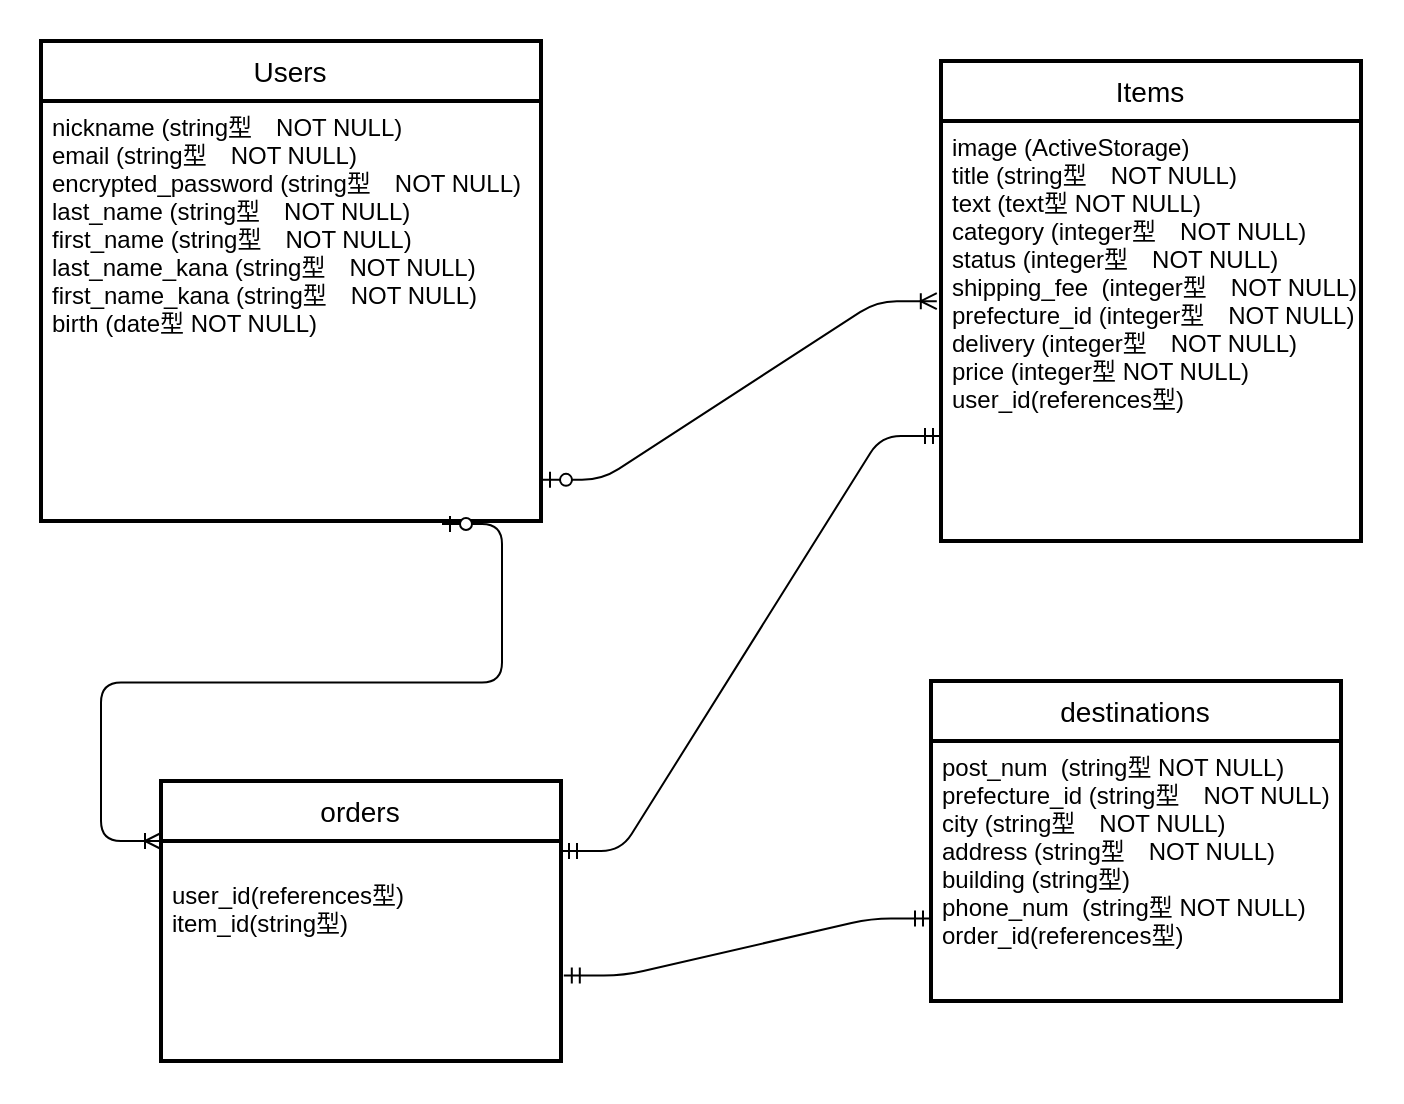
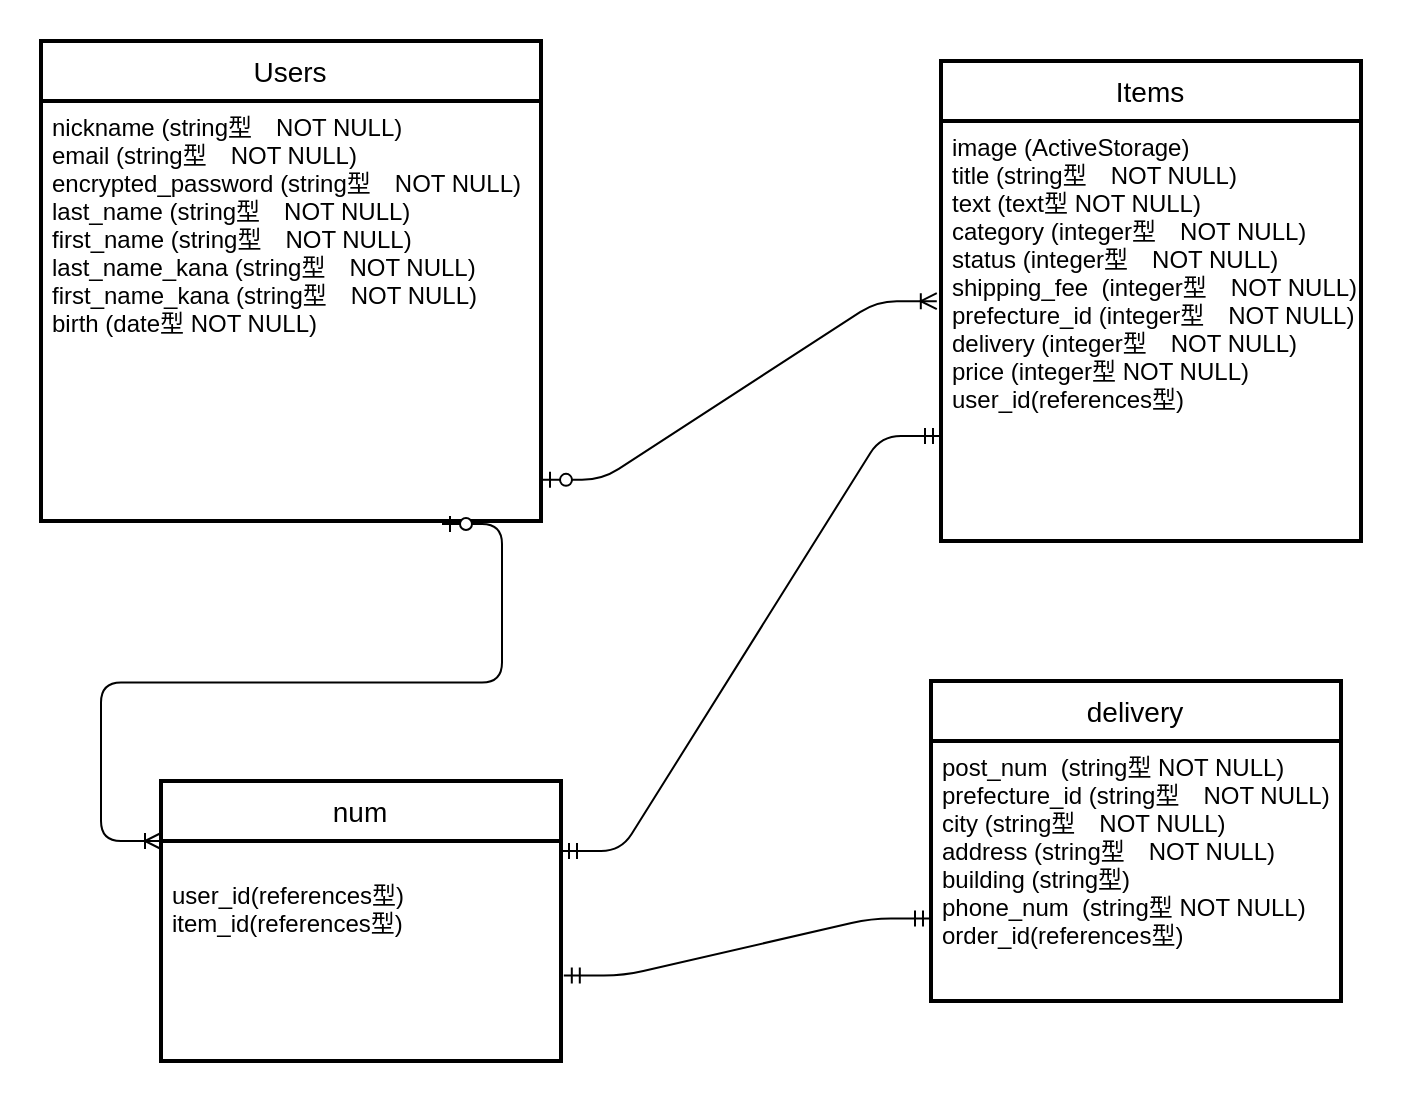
node "destinations": label "destinations" -> "delivery"
node "orders": label "orders" -> "num"
node "user_id(references型) item_id(string型)": label "user_id(references型) item_id(string型)" -> "user_id(references型) item_id(references型)"
